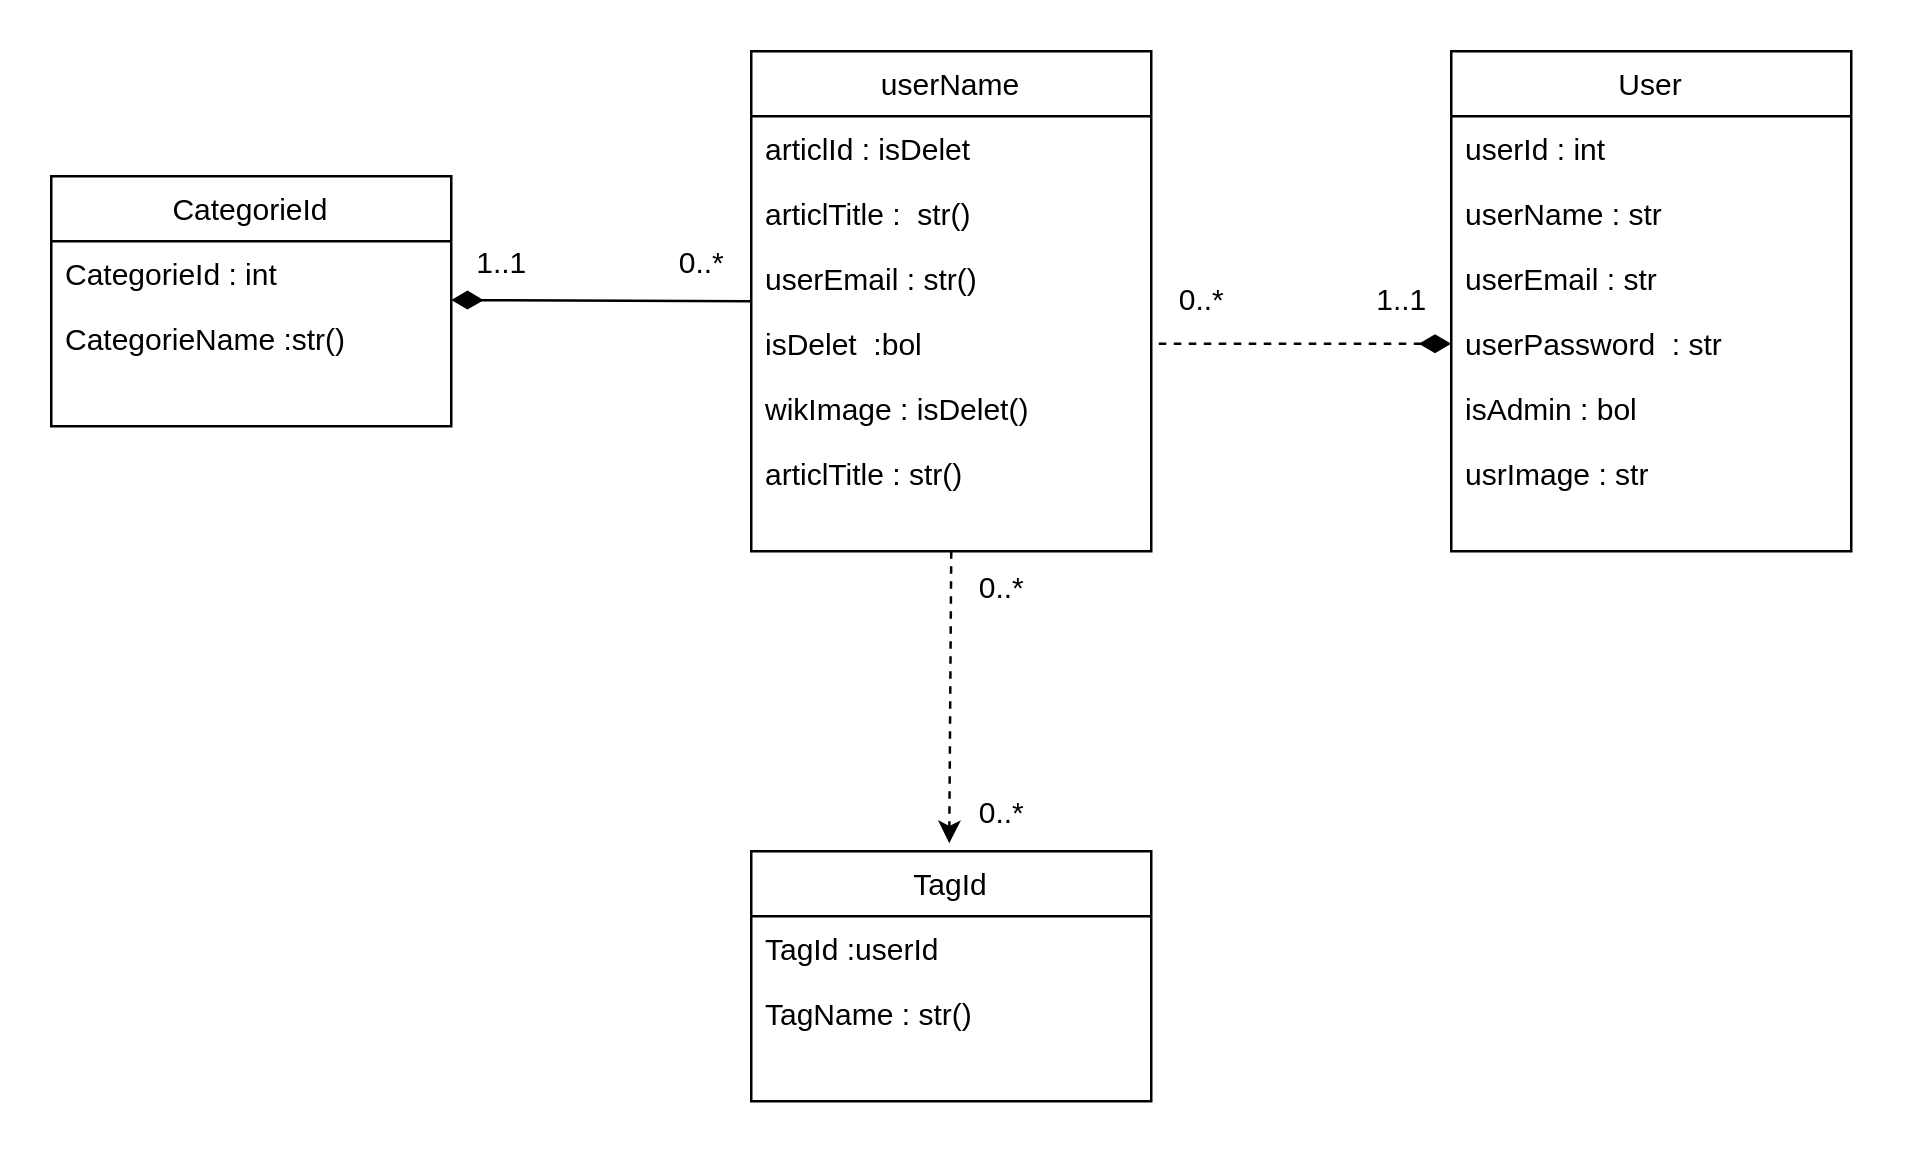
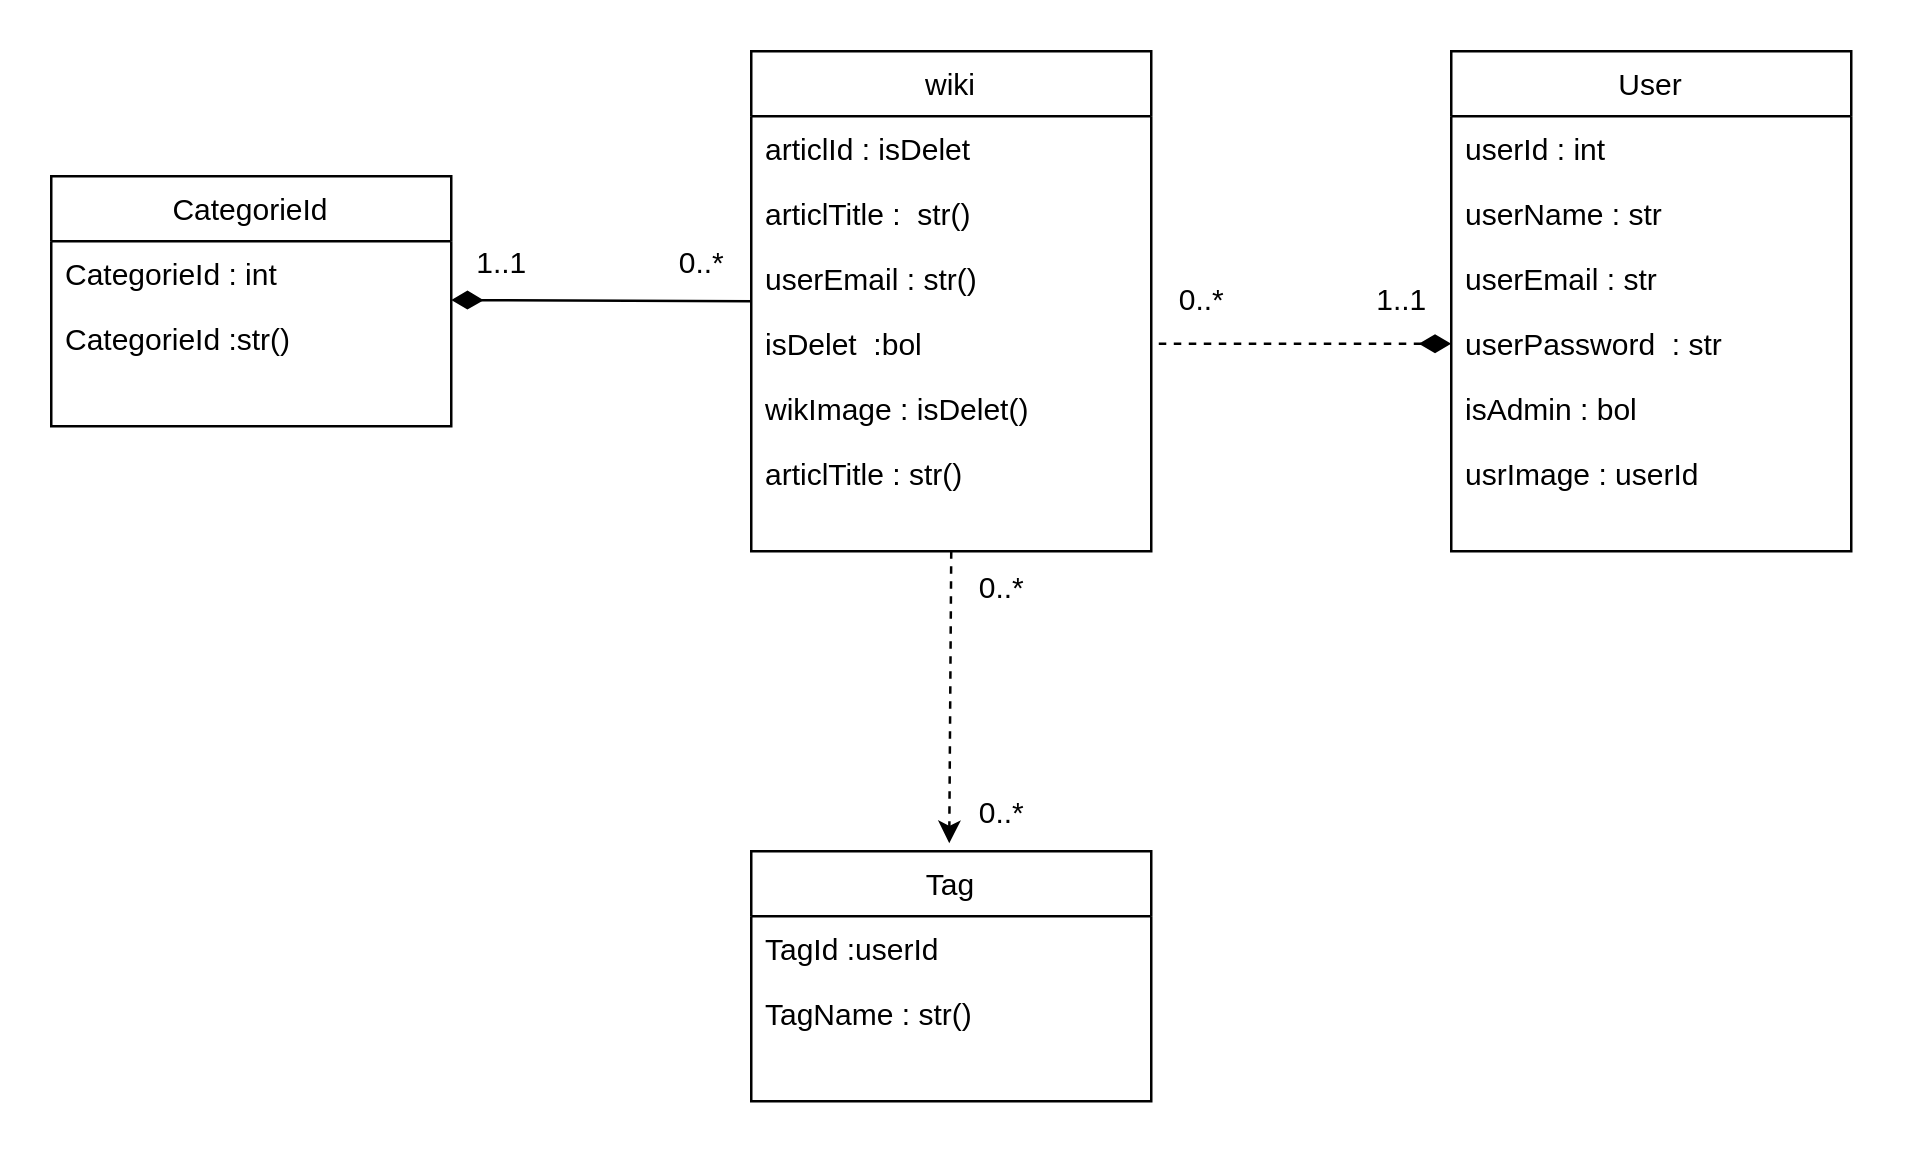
node "userName": label "userName" -> "wiki"
node "CategorieName :str()": label "CategorieName :str()" -> "CategorieId :str()"
node "usrImage : str": label "usrImage : str" -> "usrImage : userId"
node "TagId": label "TagId" -> "Tag"
